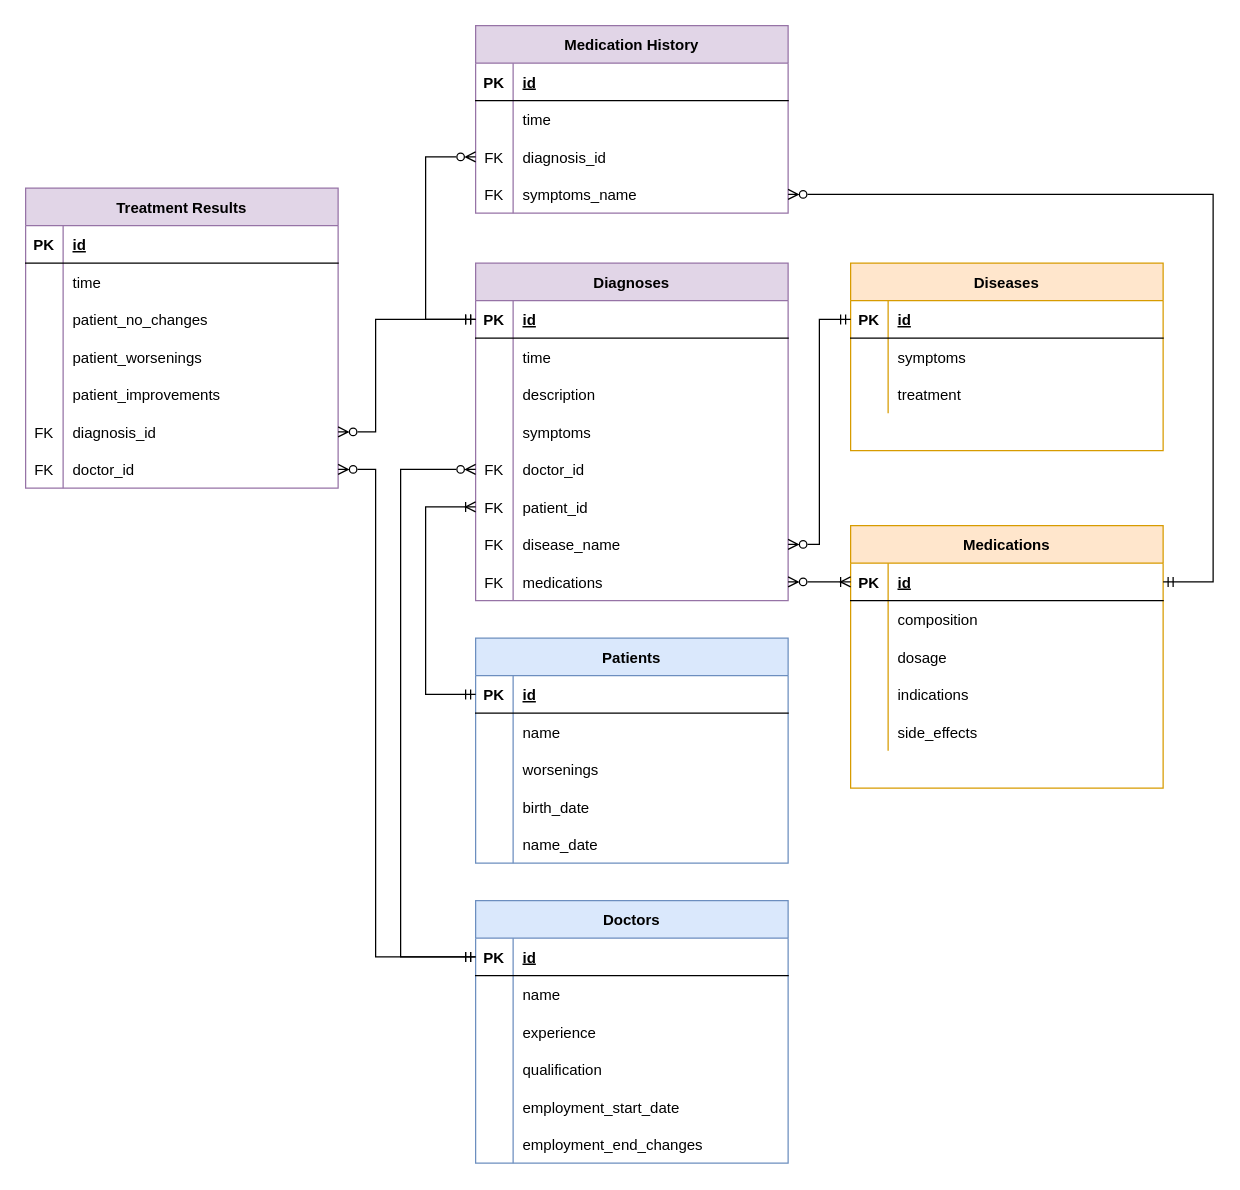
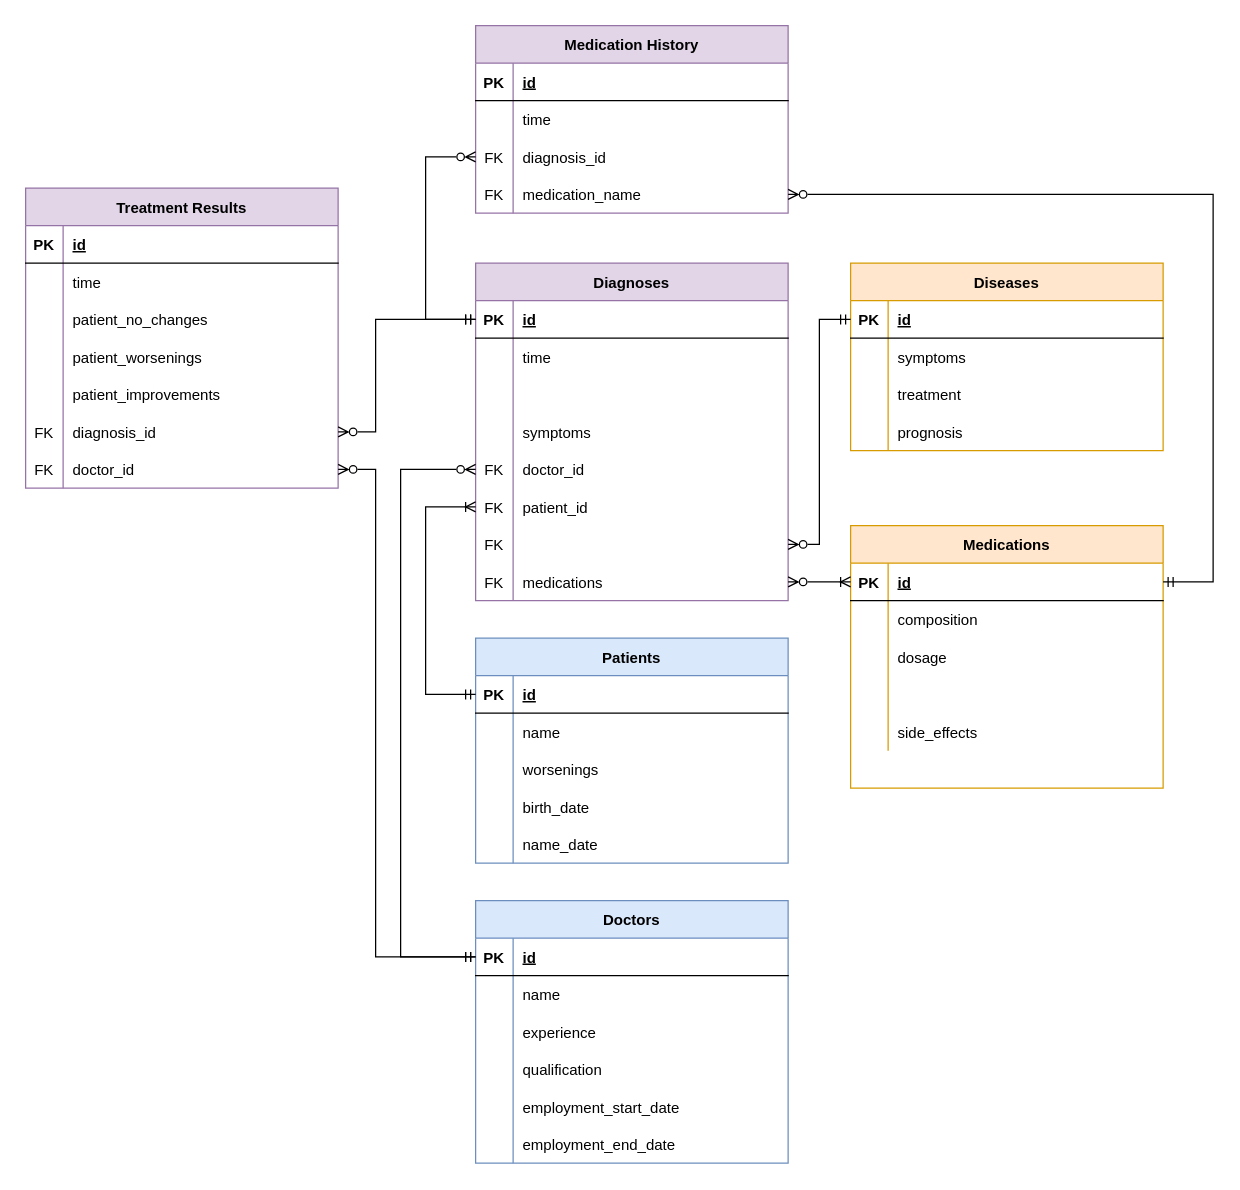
node "symptoms_name": label "symptoms_name" -> "medication_name"
node "description": removed
node "prognosis": added
node "disease_name": removed
node "indications": removed
node "employment_end_changes": label "employment_end_changes" -> "employment_end_date"
